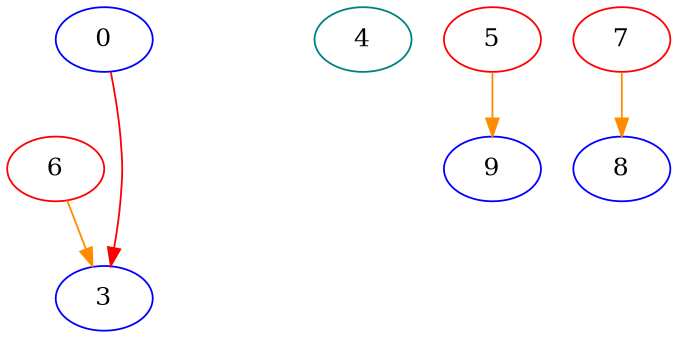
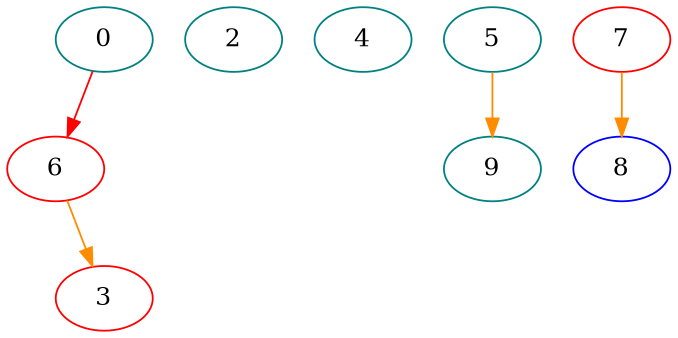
node "0": color blue -> teal
node "2": added
node "5": color red -> teal
edge "0" -> "3": now "0" -> "6"
node "9": color blue -> teal
node "3": color blue -> red
